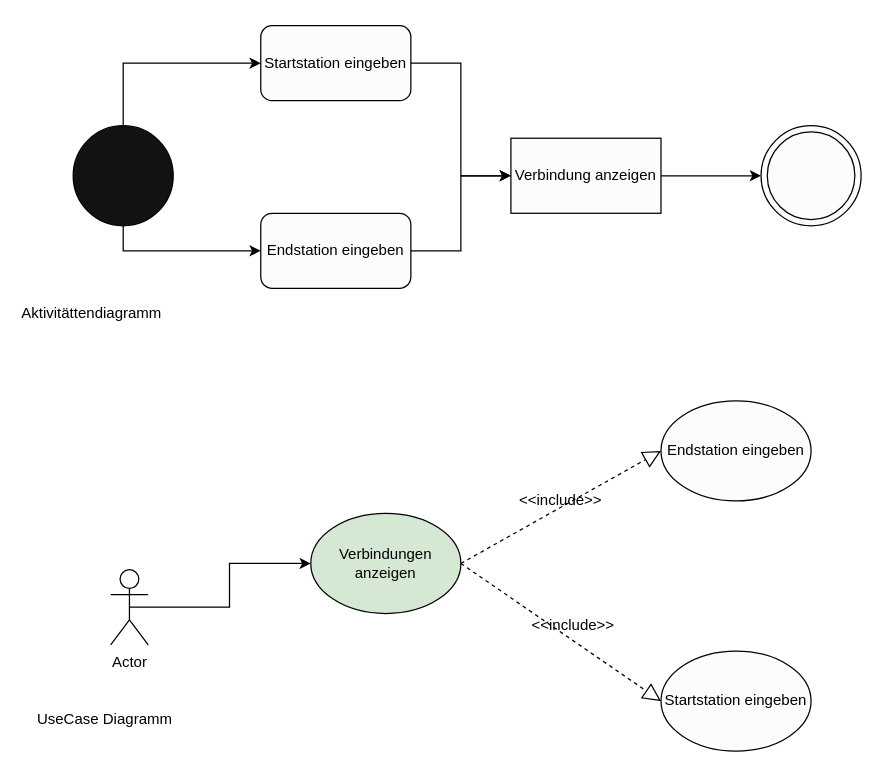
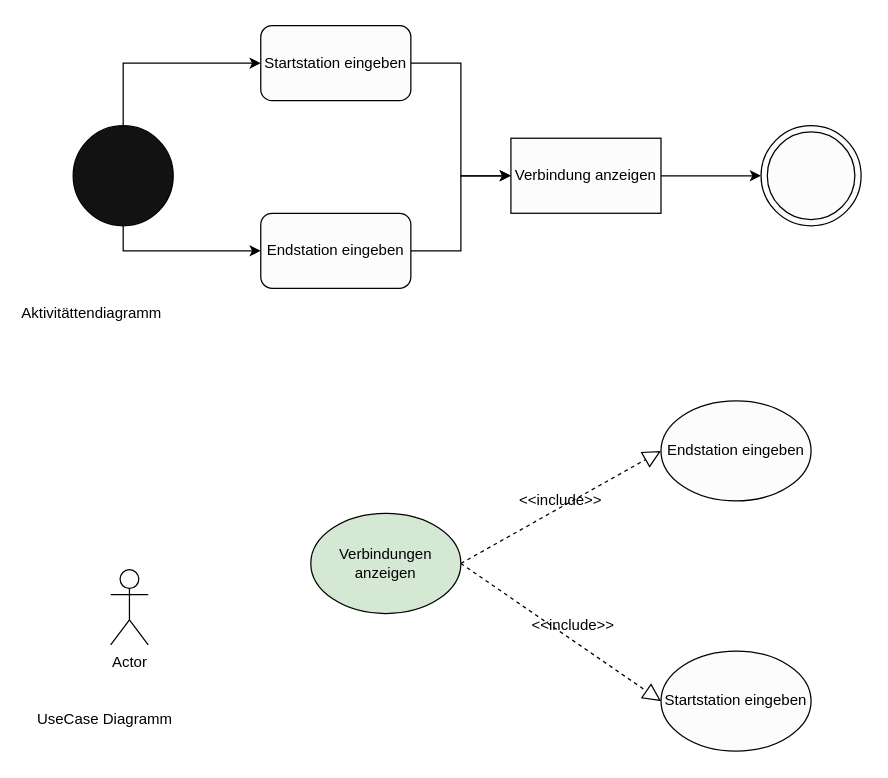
edge "Actor" -> "Verbindungen anzeigen": removed
